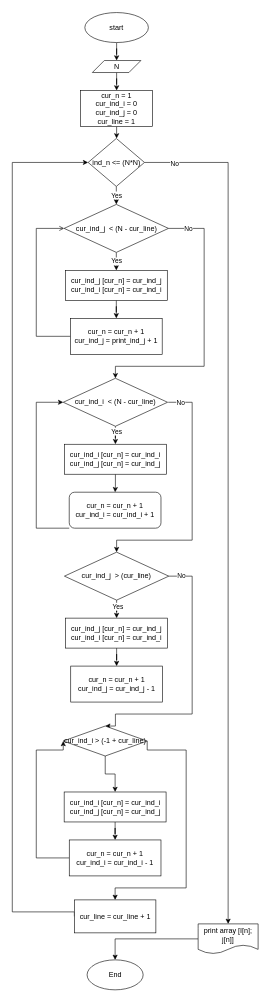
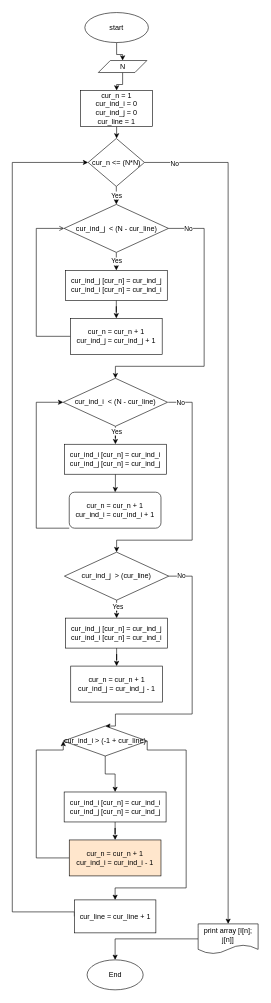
node "N": moved (117, 66) -> (123, 66)
node "ind_n <= (N*N)": label "ind_n <= (N*N)" -> "cur_n <= (N*N)"
node "cur_n = cur_n + 1 cur_ind_j = print_ind_j + 1": label "cur_n = cur_n + 1 cur_ind_j = print_ind_j + 1" -> "cur_n = cur_n + 1 cur_ind_j = cur_ind_j + 1"
node "cur_n = cur_n + 1 cur_ind_i = cur_ind_i - 1": fillcolor #ffffff -> #ffe6cc
